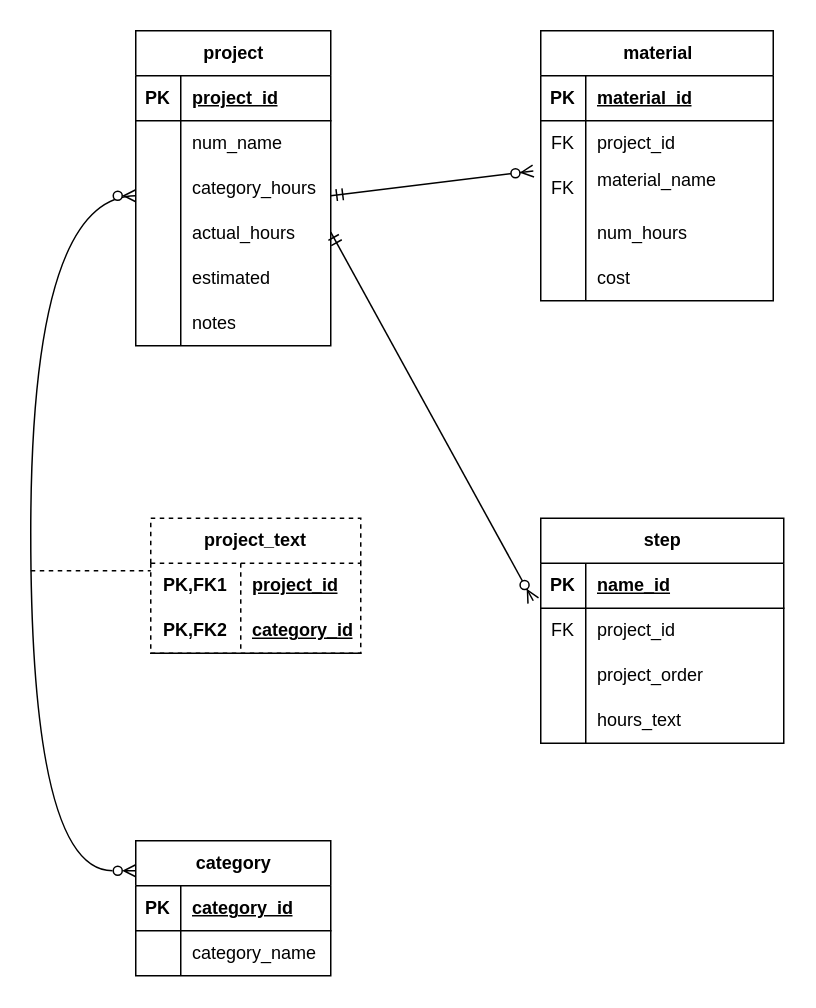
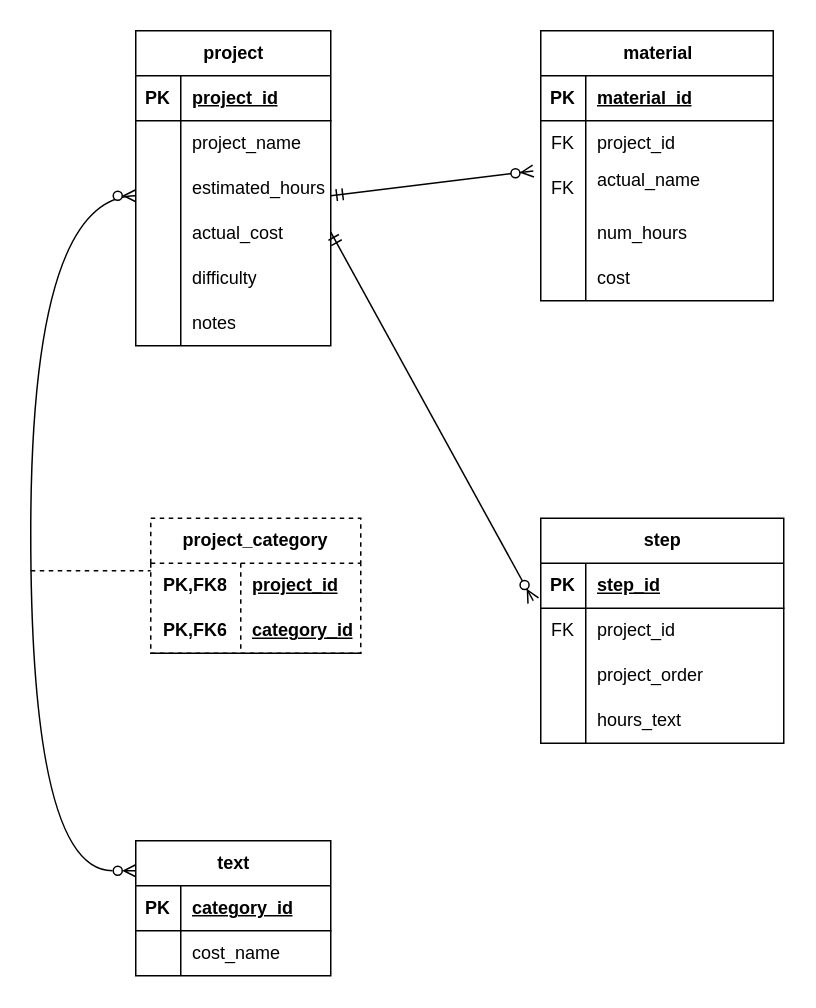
node "num_name": label "num_name" -> "project_name"
node "category_hours": label "category_hours" -> "estimated_hours"
node "material_name": label "material_name" -> "actual_name"
node "actual_hours": label "actual_hours" -> "actual_cost"
node "estimated": label "estimated" -> "difficulty"
node "project_text": label "project_text" -> "project_category"
node "PK,FK1": label "PK,FK1" -> "PK,FK8"
node "name_id": label "name_id" -> "step_id"
node "PK,FK2": label "PK,FK2" -> "PK,FK6"
node "category": label "category" -> "text"
node "category_name": label "category_name" -> "cost_name"
